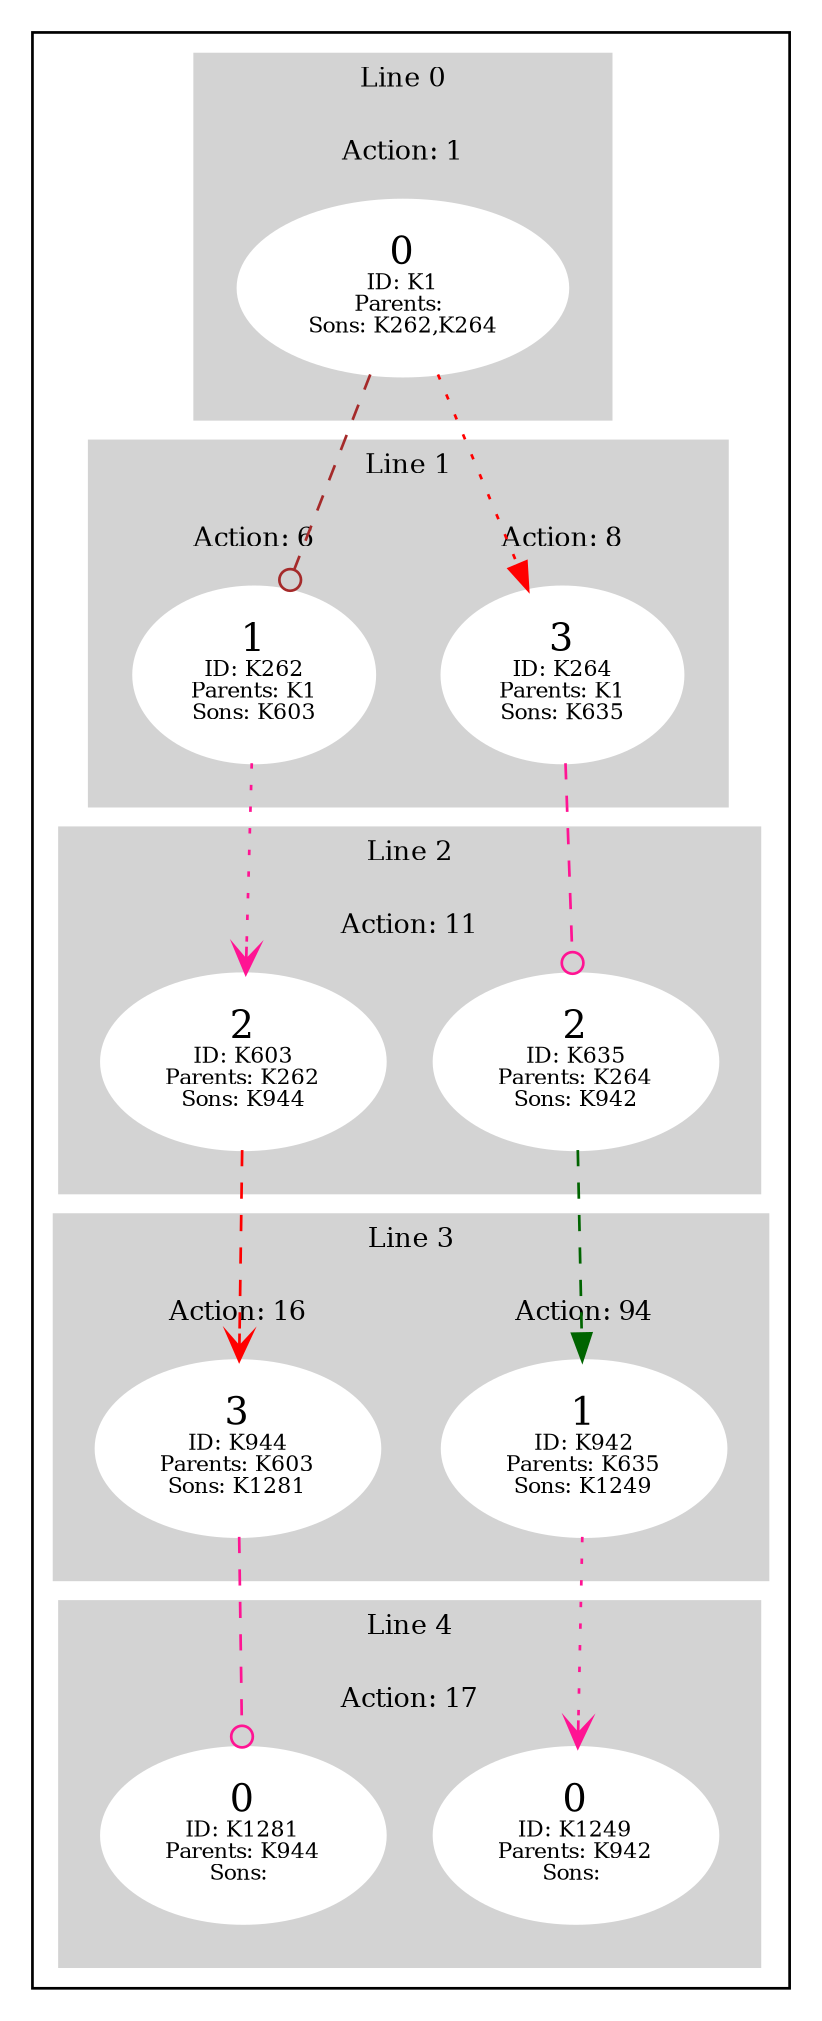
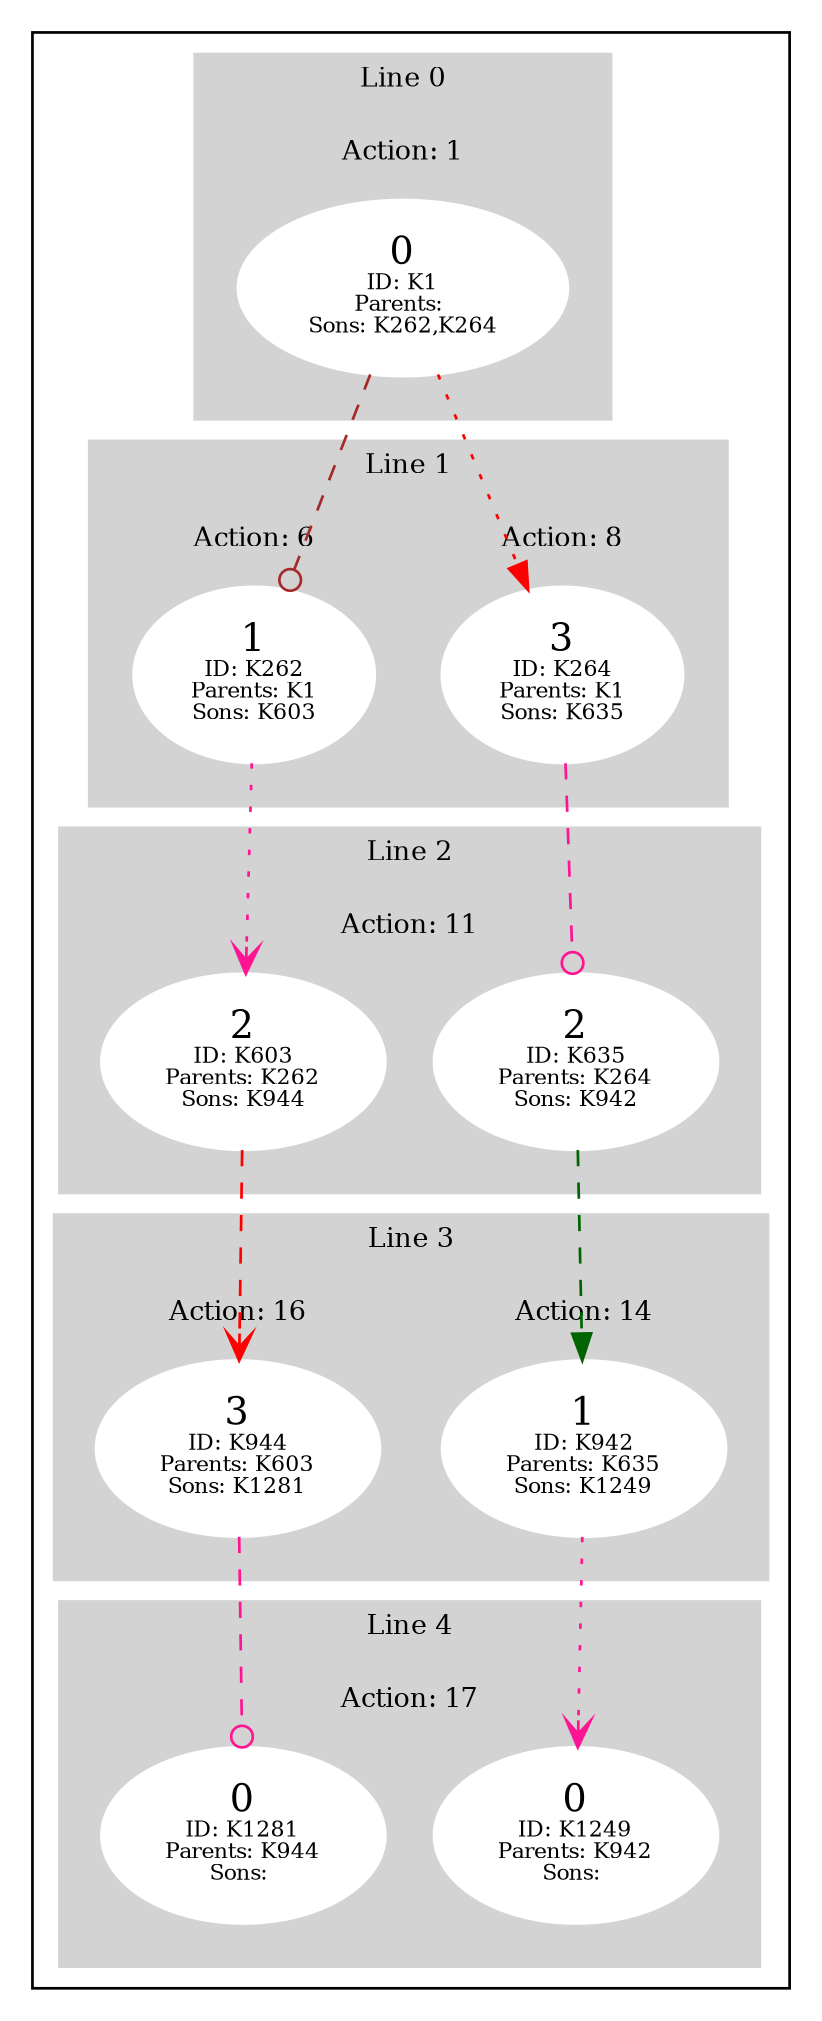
cluster "Action: 94": label "Action: 94" -> "Action: 14"
